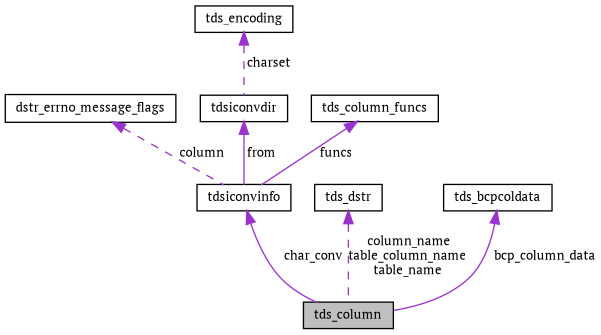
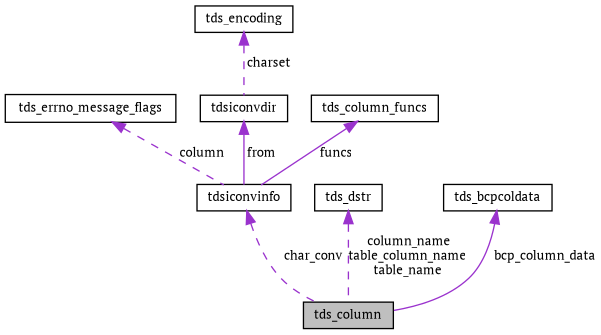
node "dstr_errno_message_flags": label "dstr_errno_message_flags" -> "tds_errno_message_flags"
edge "tds_column" -> "tdsiconvinfo": style solid -> dashed
